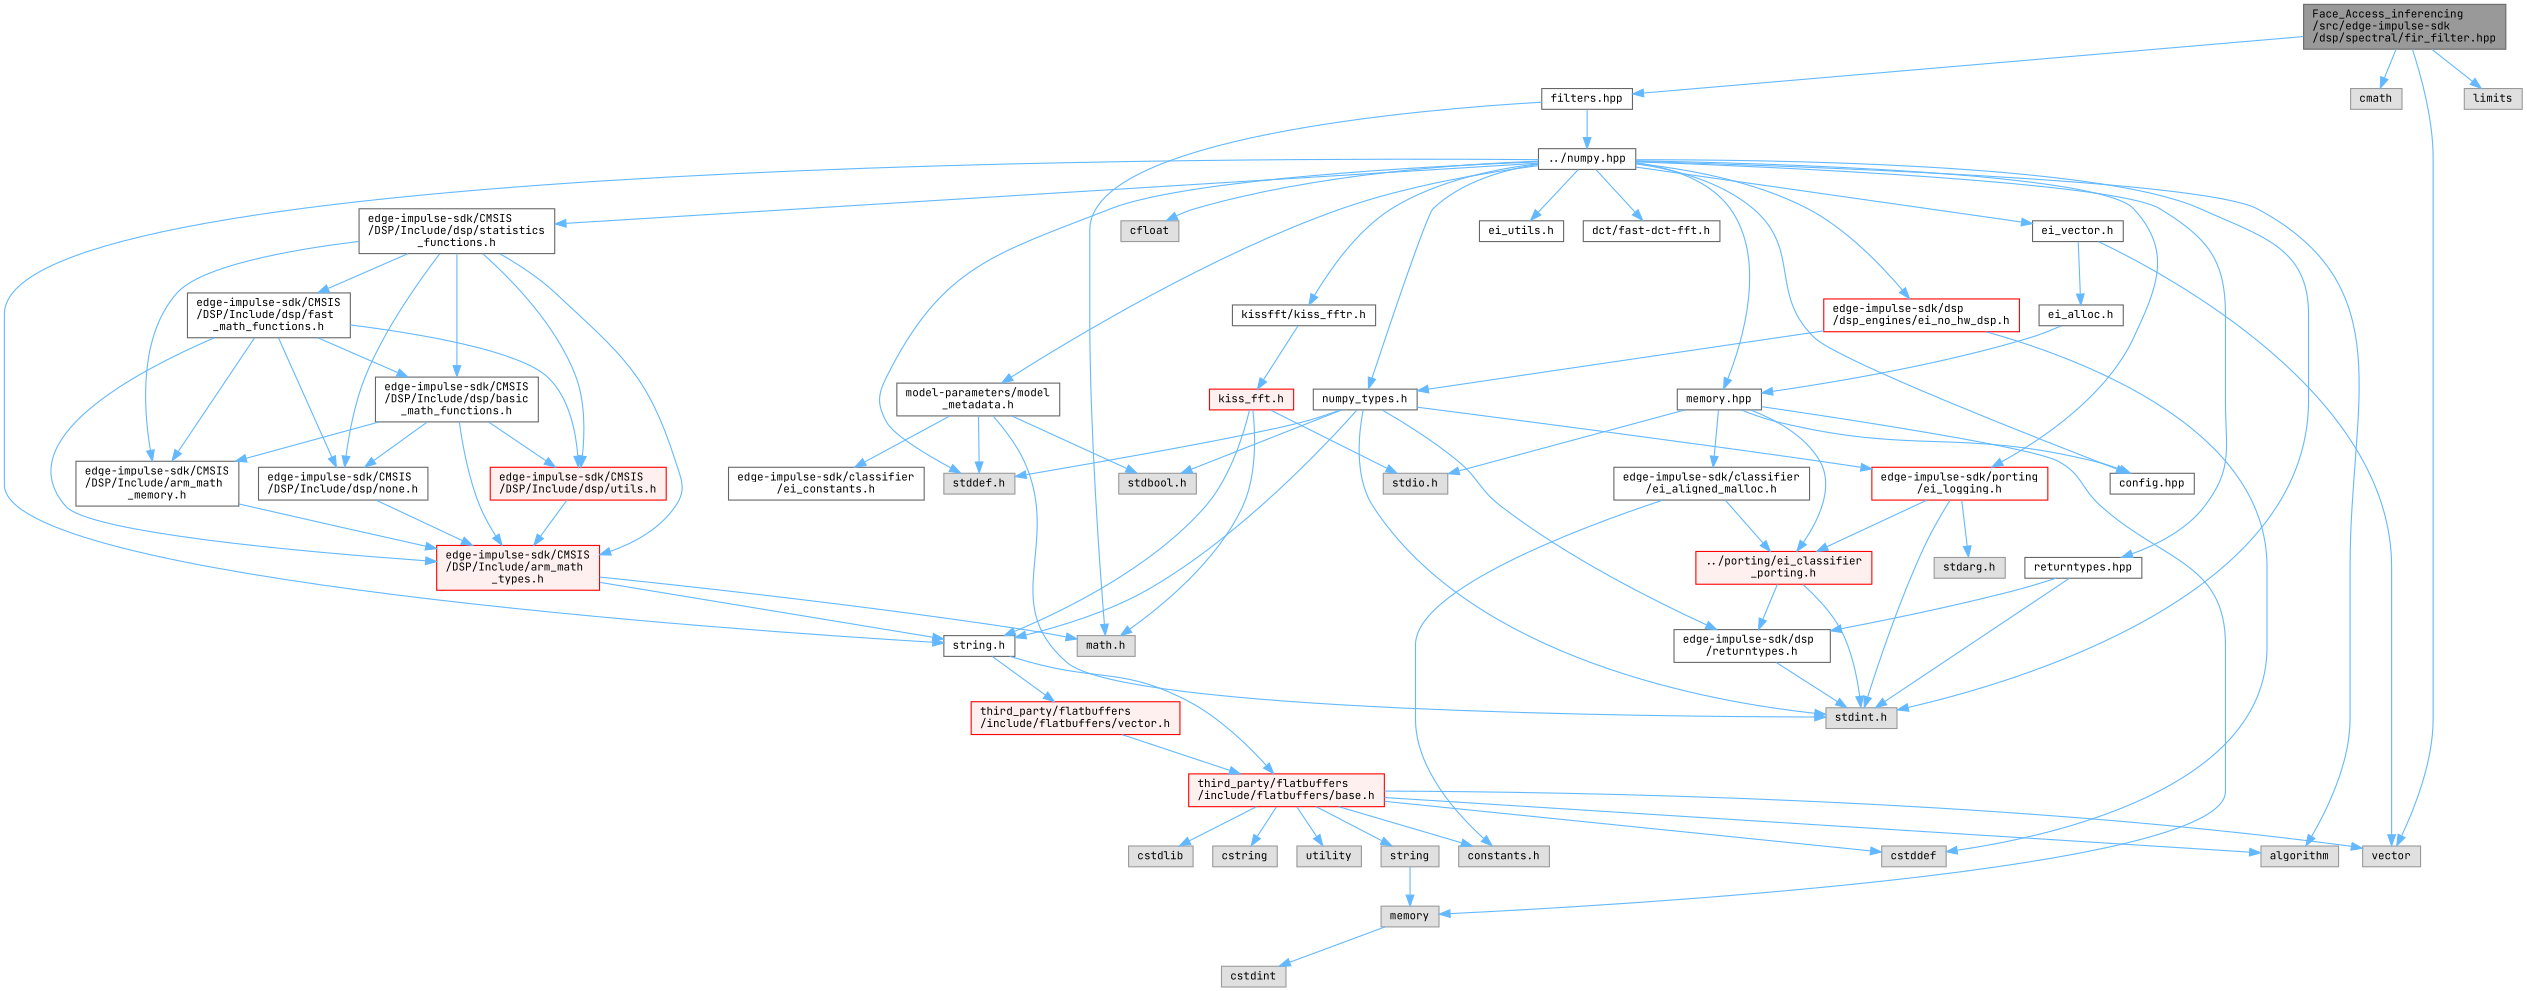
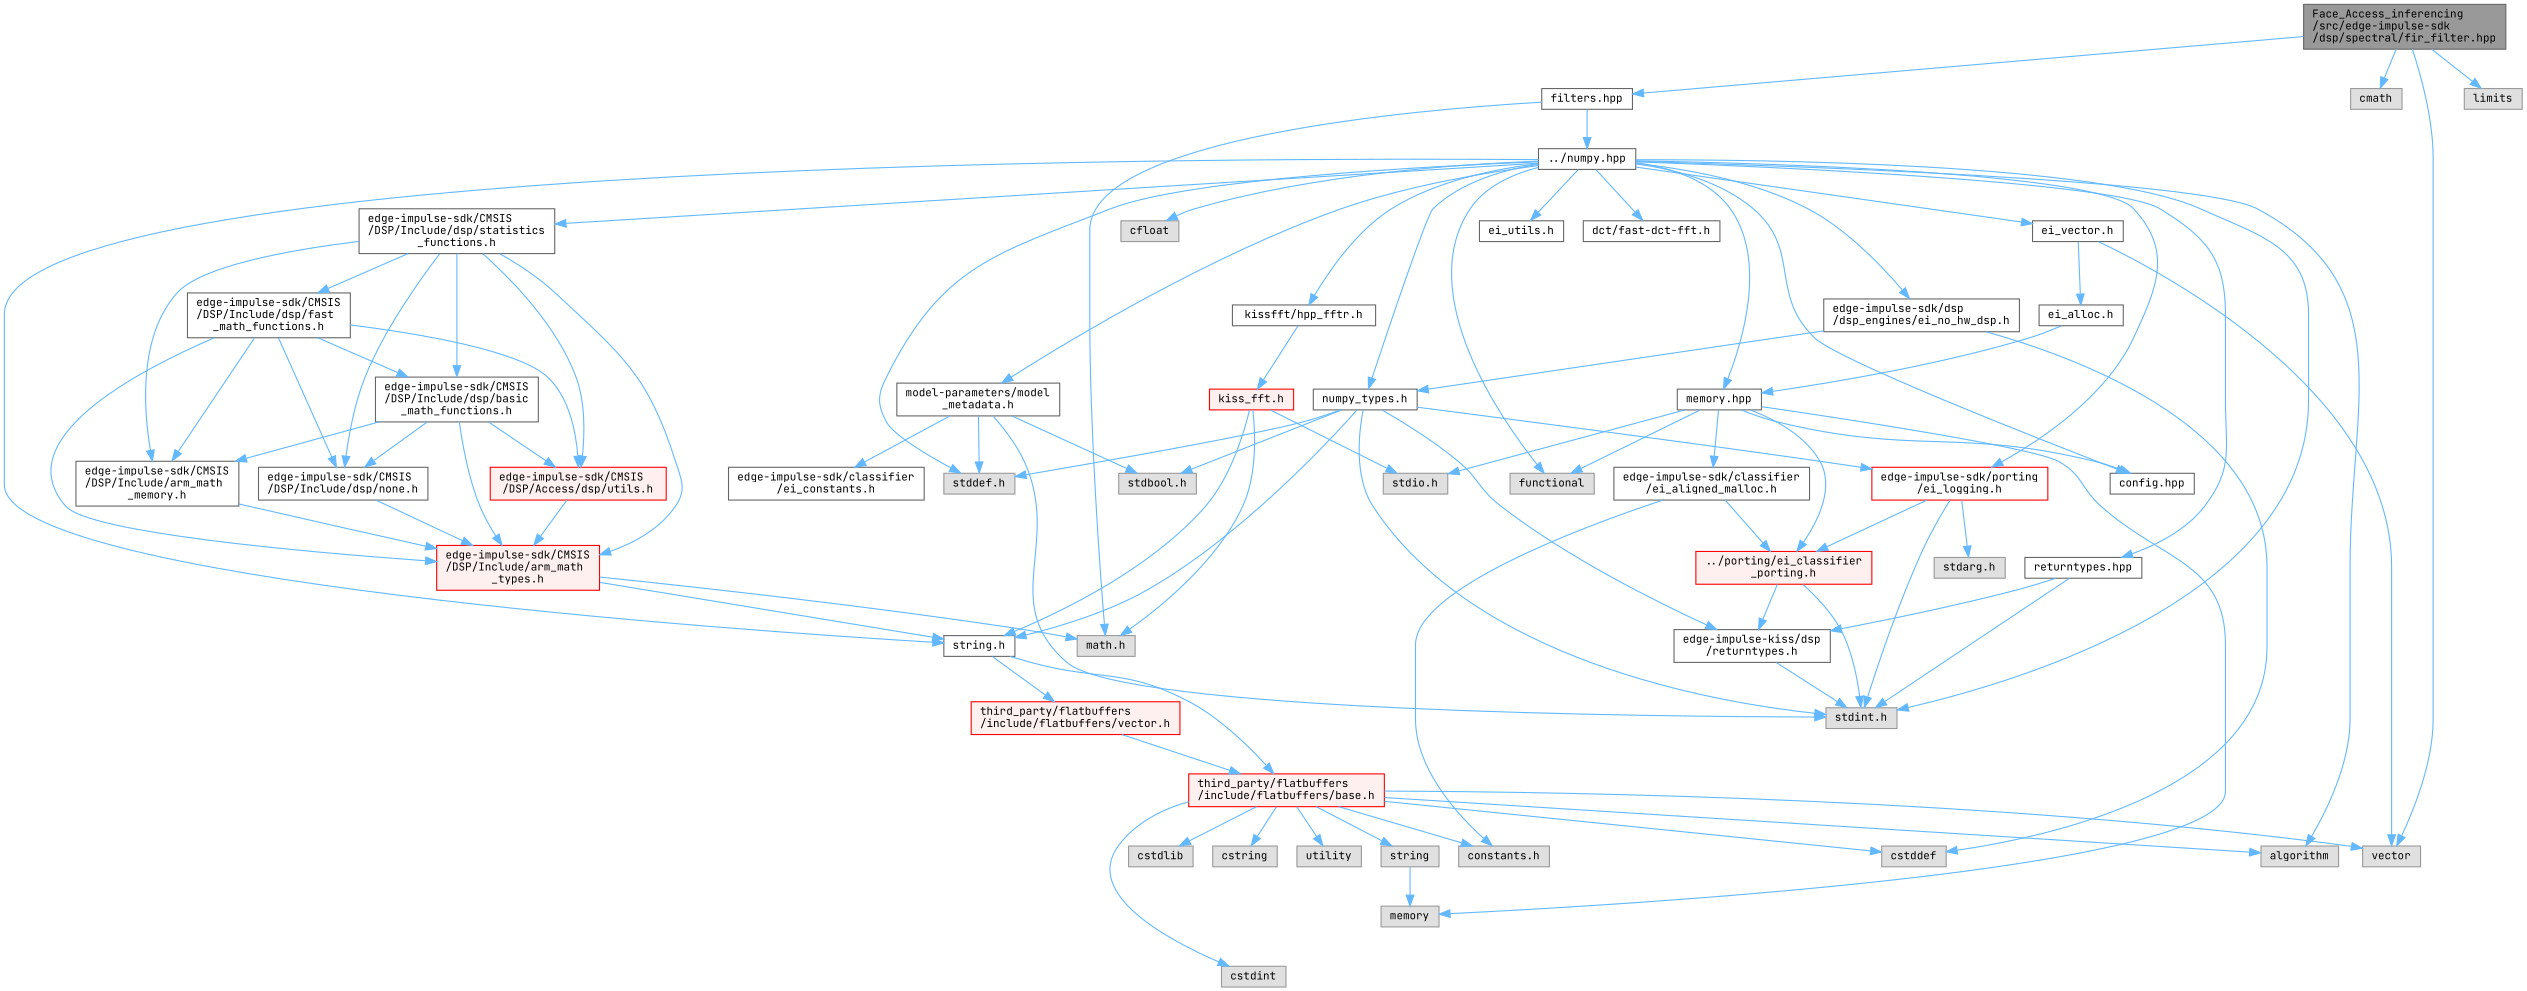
node "kissfft/kiss_fftr.h": label "kissfft/kiss_fftr.h" -> "kissfft/hpp_fftr.h"
node "edge-impulse-sdk/dsp /dsp_engines/ei_no_hw_dsp.h": color red -> grey40
node "edge-impulse-sdk/CMSIS /DSP/Include/dsp/utils.h": label "edge-impulse-sdk/CMSIS /DSP/Include/dsp/utils.h" -> "edge-impulse-sdk/CMSIS /DSP/Access/dsp/utils.h"
node "functional": added
node "edge-impulse-sdk/dsp /returntypes.h": label "edge-impulse-sdk/dsp /returntypes.h" -> "edge-impulse-kiss/dsp /returntypes.h"
edge "memory" -> "cstdint": now "third_party/flatbuffers /include/flatbuffers/base.h" -> "cstdint"
